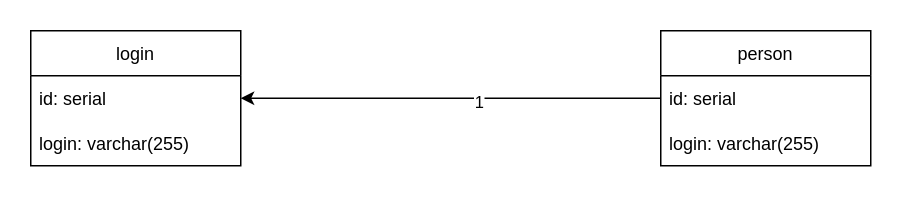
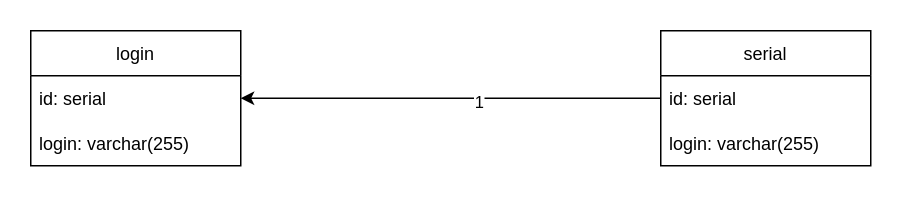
node "person": label "person" -> "serial"
